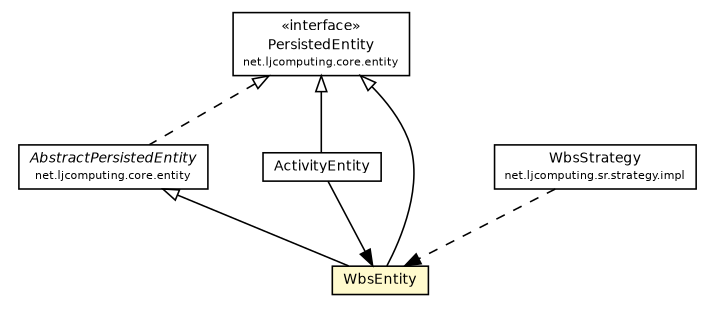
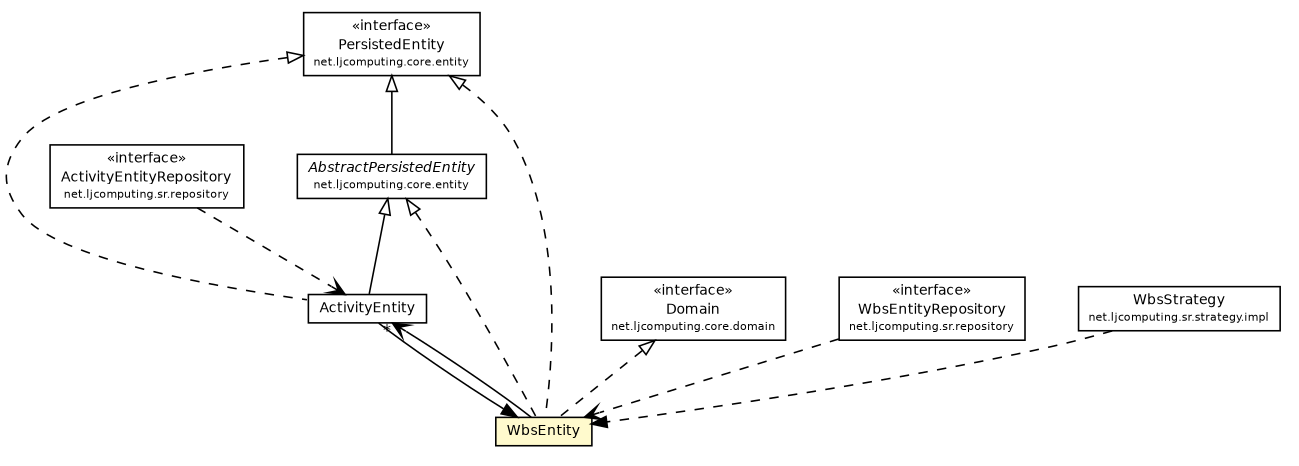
edge "AbstractPersistedEntity" -> "PersistedEntity": style dashed -> solid
edge "ActivityEntity" -> "PersistedEntity": style solid -> dashed
edge "WbsEntity" -> "PersistedEntity": style solid -> dashed
node "ActivityEntityRepository": added
edge "WbsEntity" -> "AbstractPersistedEntity": style solid -> dashed
edge "ActivityEntity" -> "AbstractPersistedEntity": added
node "Domain": added
node "WbsEntityRepository": added
edge "WbsEntity" -> "ActivityEntity": added
